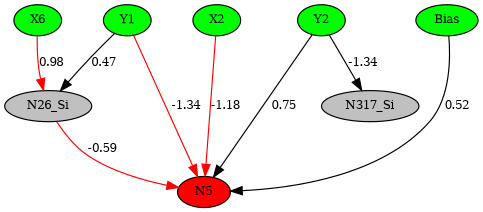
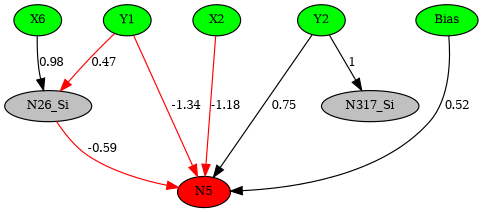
edge "Y1" -> "N26_Si": color black -> red
edge "X6" -> "N26_Si": color red -> black
edge "Y2" -> "N317_Si": label "-1.34" -> "1"
